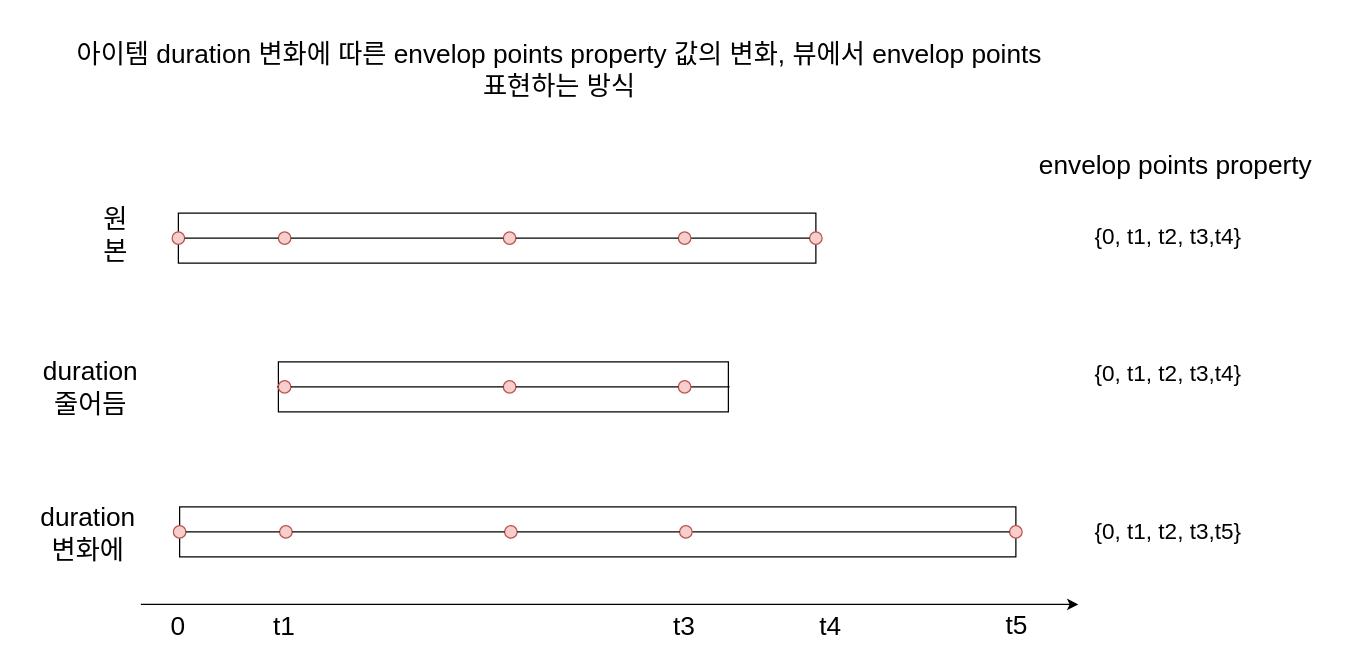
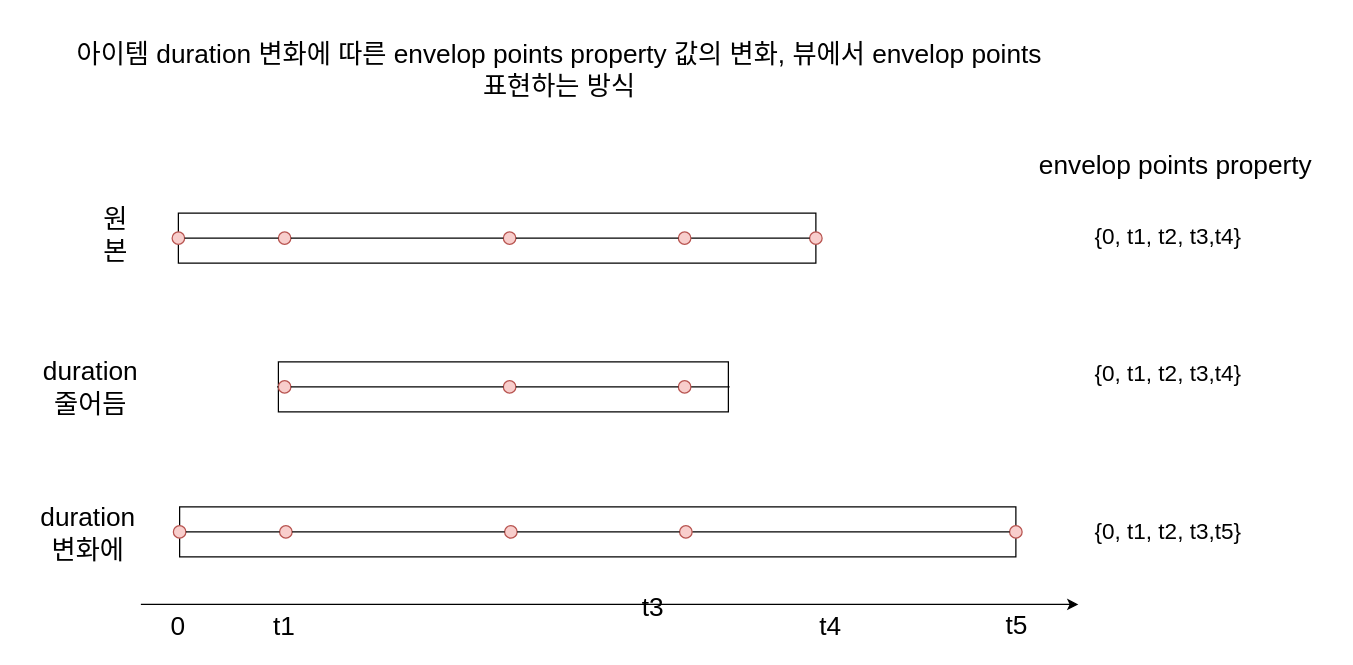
node "t3": moved (684, 626) -> (653, 607)
